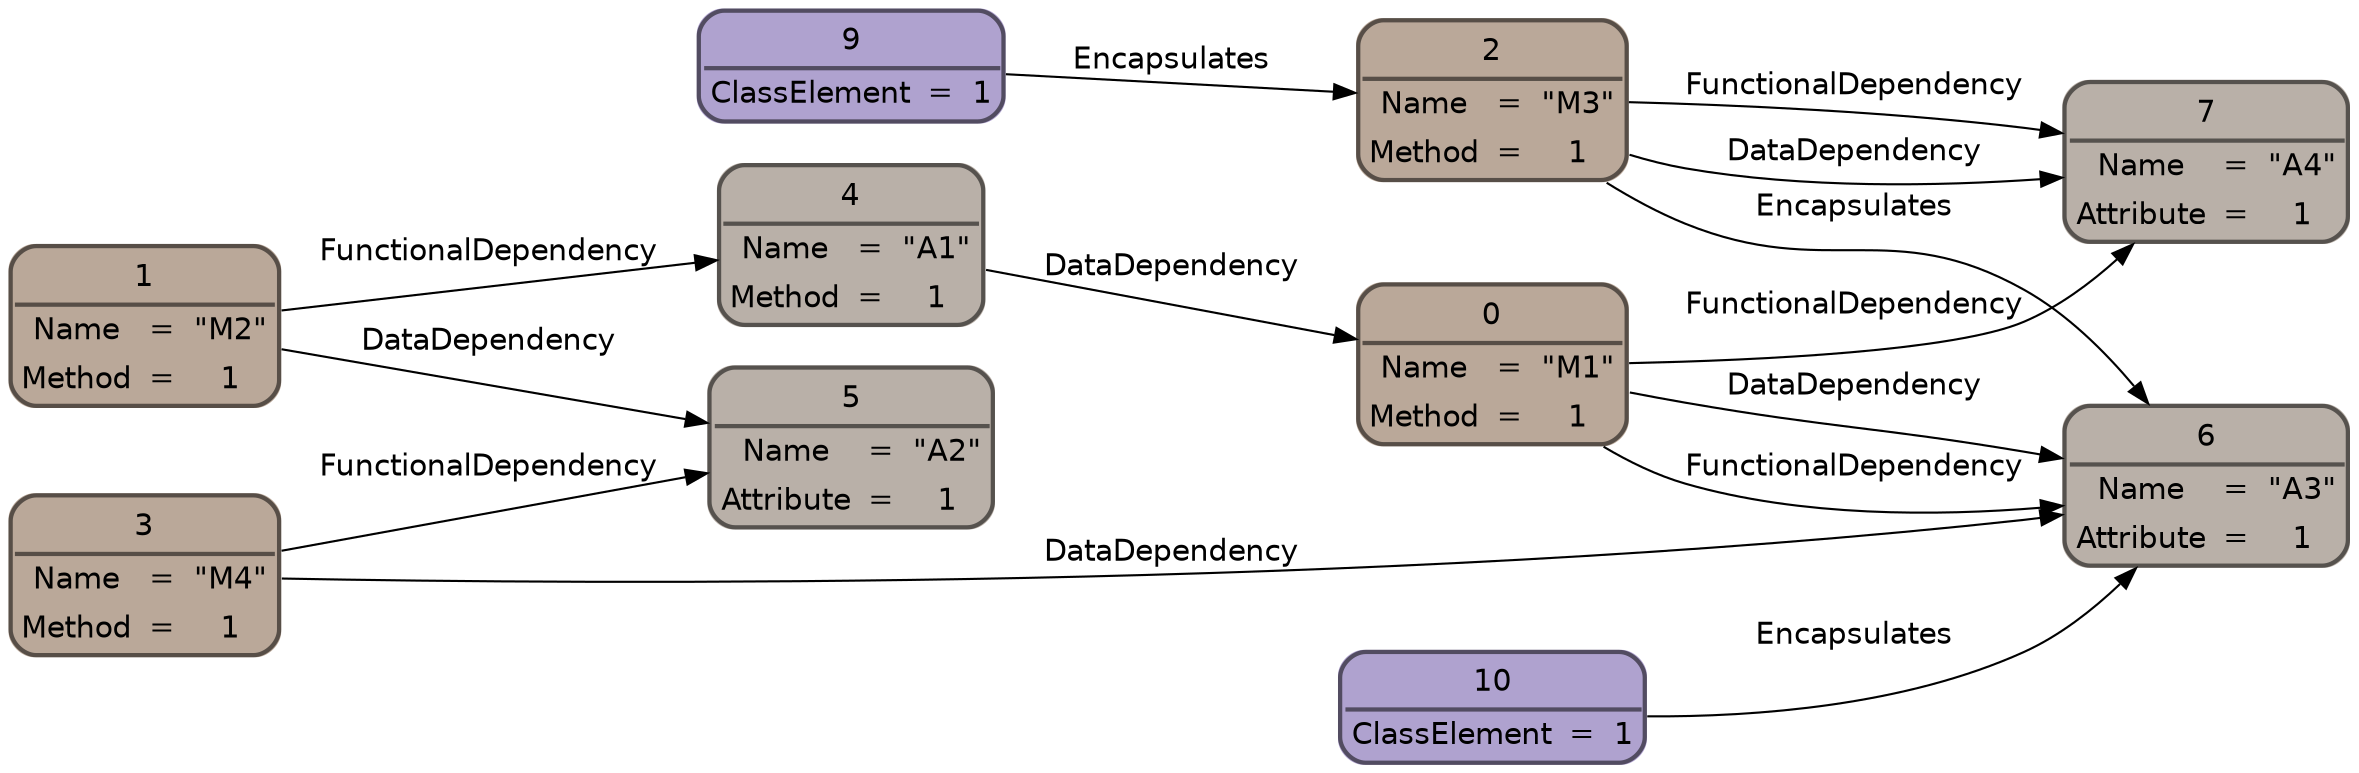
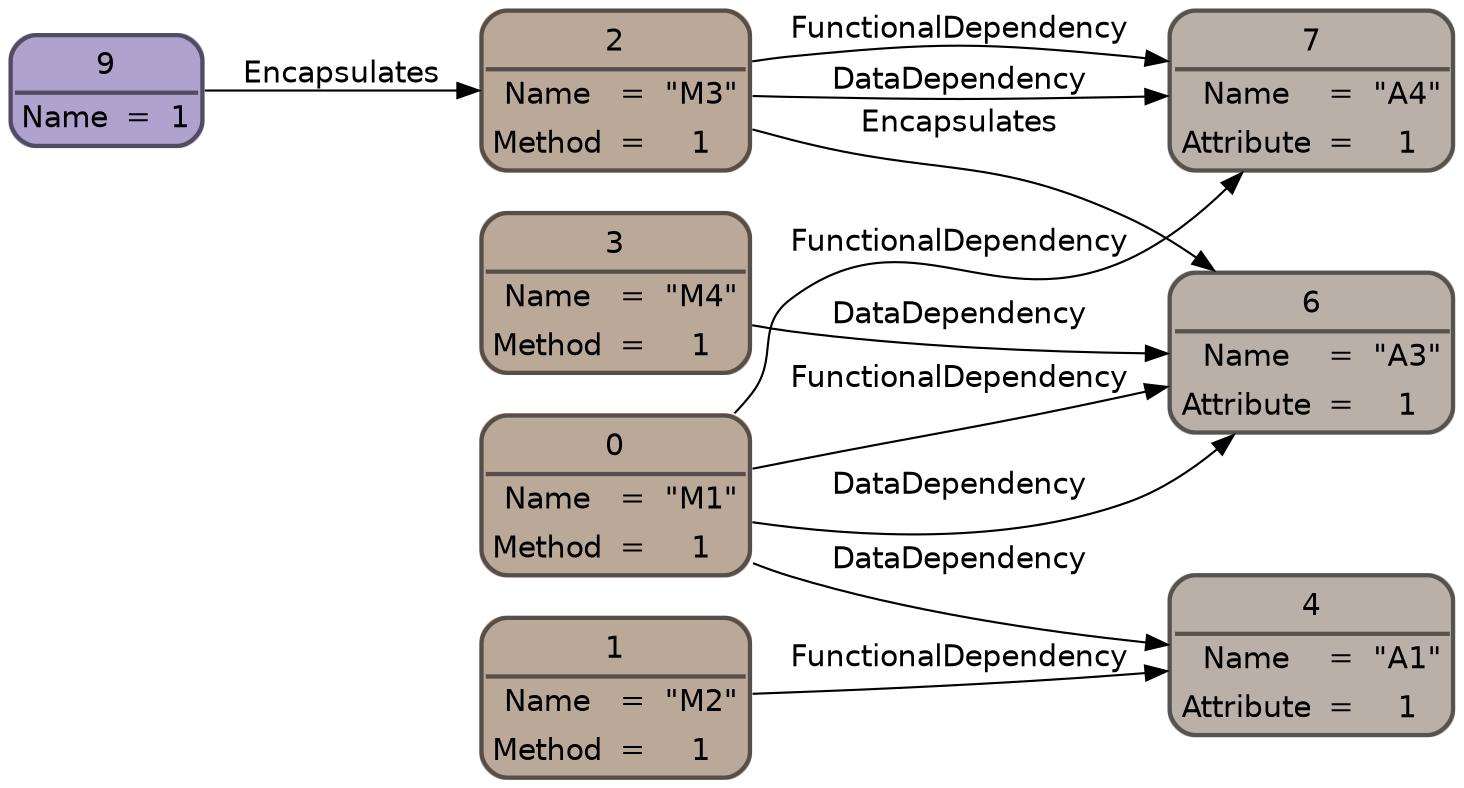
node "9": text "ClassElement" -> "Name"
node "4": text "Method" -> "Attribute"
edge "4" -> "0": reversed
node "5": removed
node "10": removed
